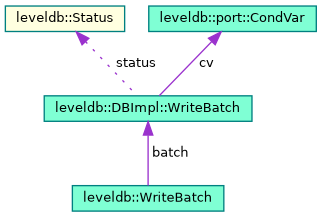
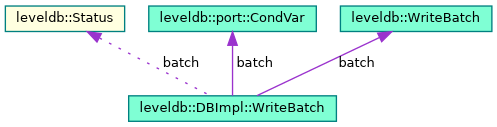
edge "leveldb::DBImpl::WriteBatch" -> "leveldb::Status": label " status" -> " batch"
edge "leveldb::DBImpl::WriteBatch" -> "leveldb::port::CondVar": label " cv" -> " batch"
edge "leveldb::WriteBatch" -> "leveldb::DBImpl::WriteBatch": reversed
